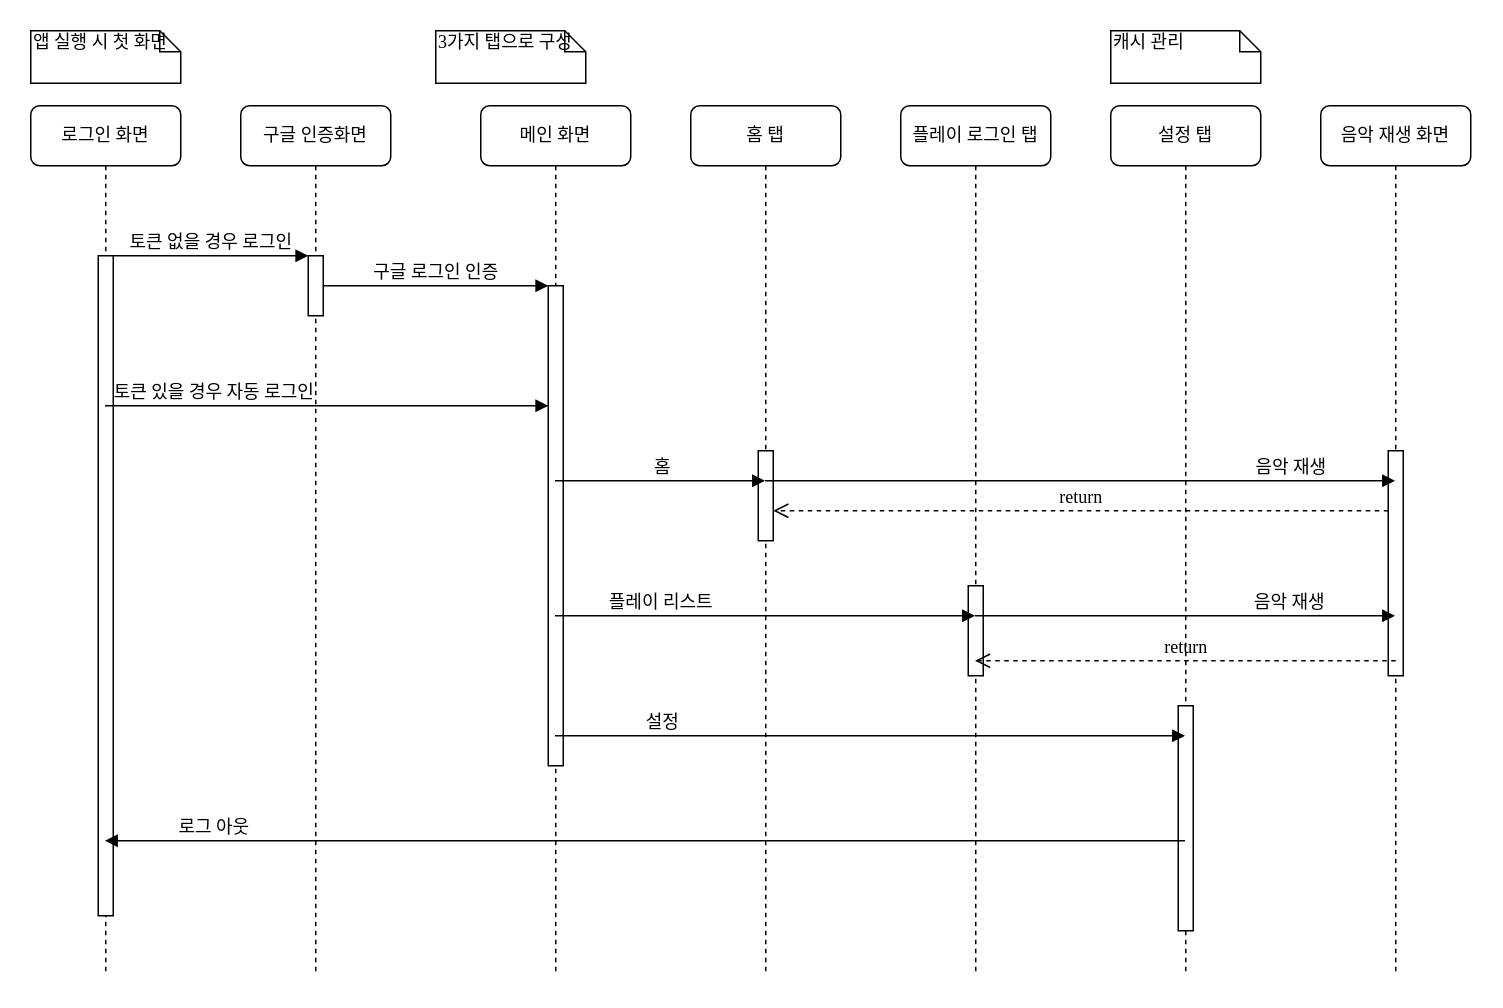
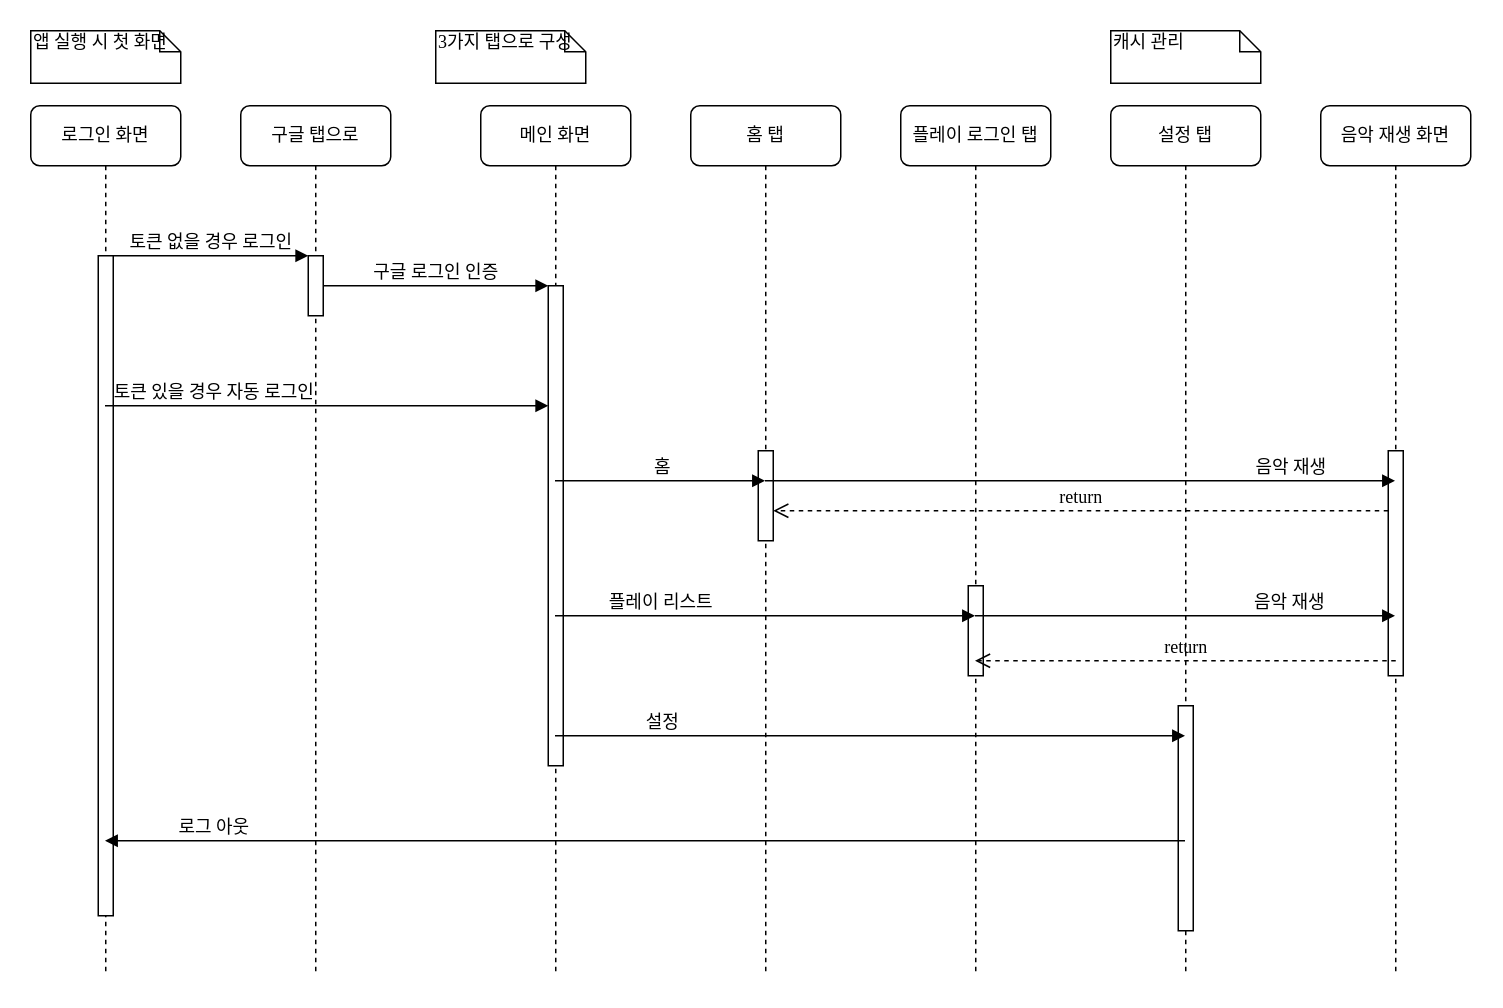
node "구글 인증화면": label "구글 인증화면" -> "구글 탭으로"
